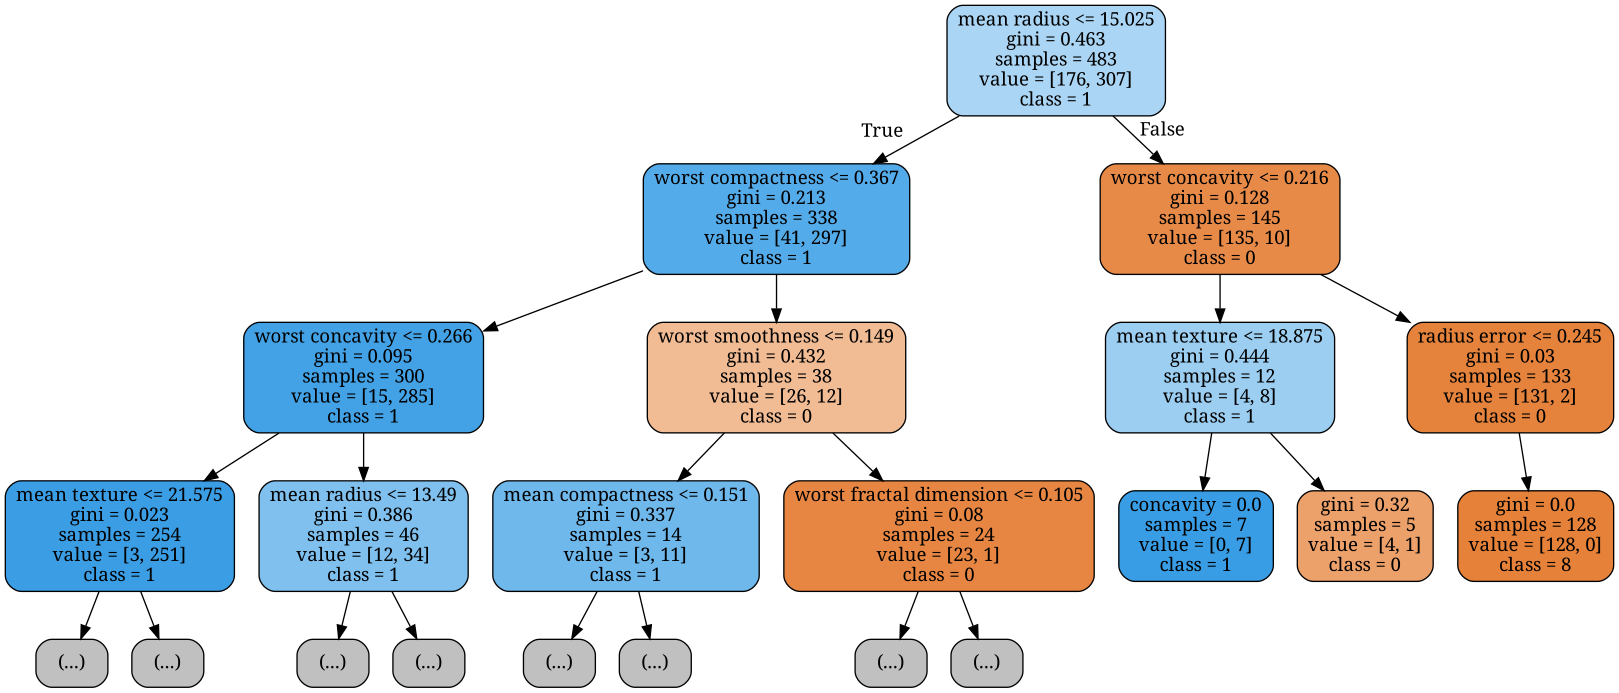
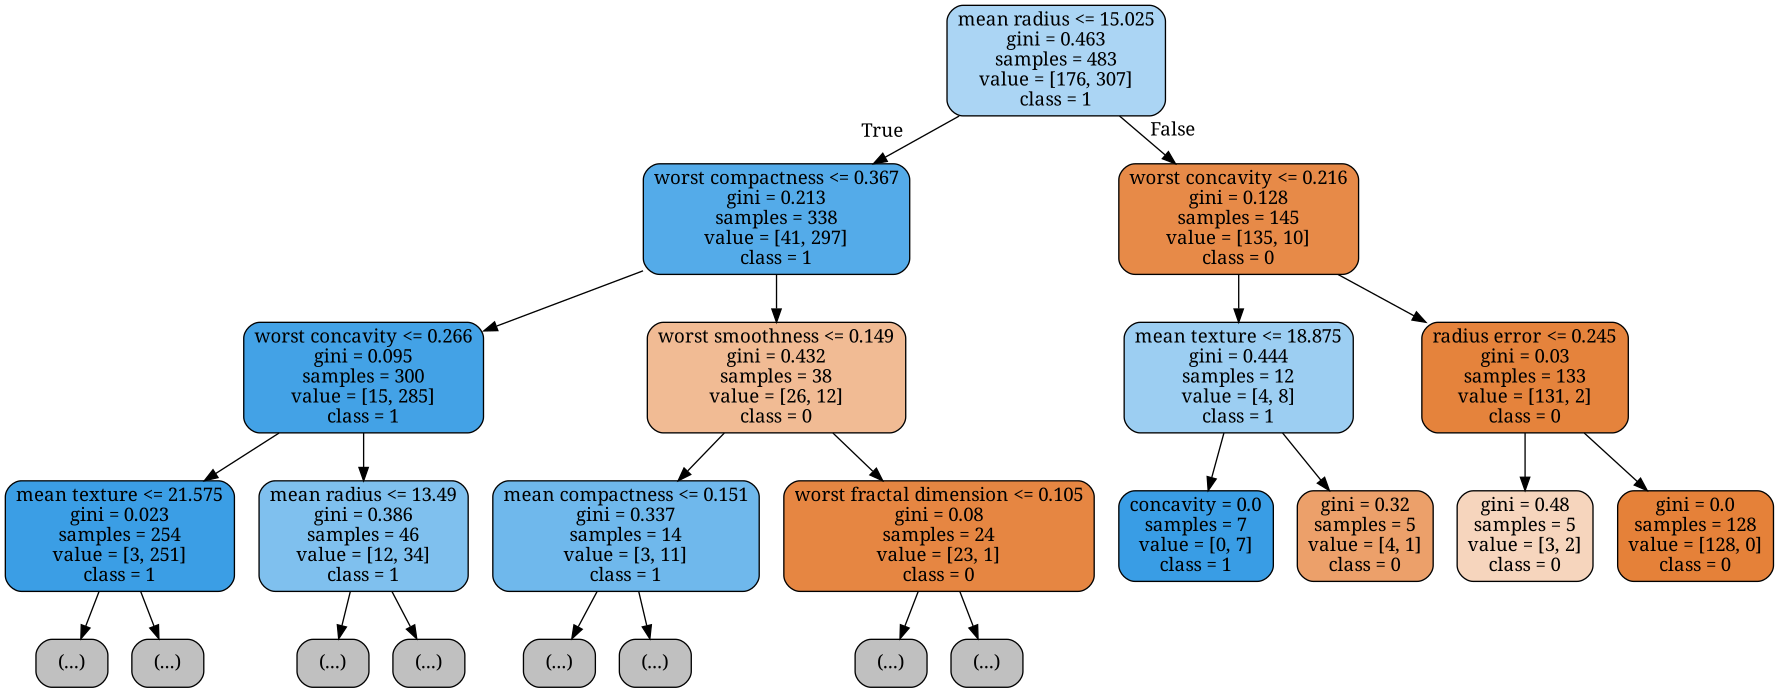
node "gini = 0.48 samples = 5 value = [3, 2] class = 0": added
node "gini = 0.0 samples = 128 value = [128, 0] class = 8": label "gini = 0.0 samples = 128 value = [128, 0] class = 8" -> "gini = 0.0 samples = 128 value = [128, 0] class = 0"
